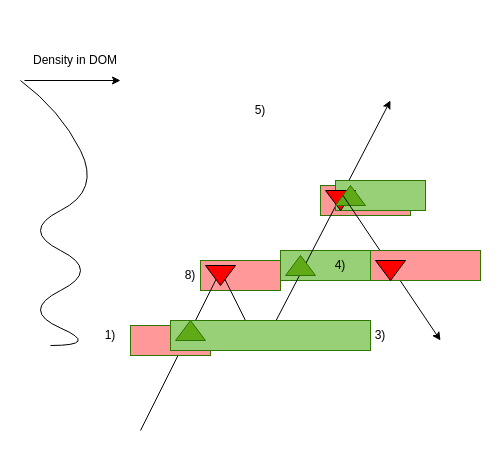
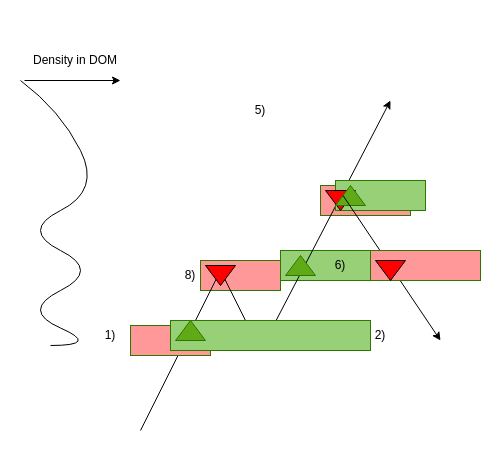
node "4)": label "4)" -> "6)"
node "3)": label "3)" -> "2)"
